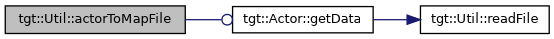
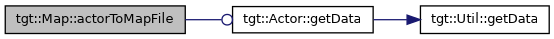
node "tgt::Util::actorToMapFile": label "tgt::Util::actorToMapFile" -> "tgt::Map::actorToMapFile"
node "tgt::Util::readFile": label "tgt::Util::readFile" -> "tgt::Util::getData"
